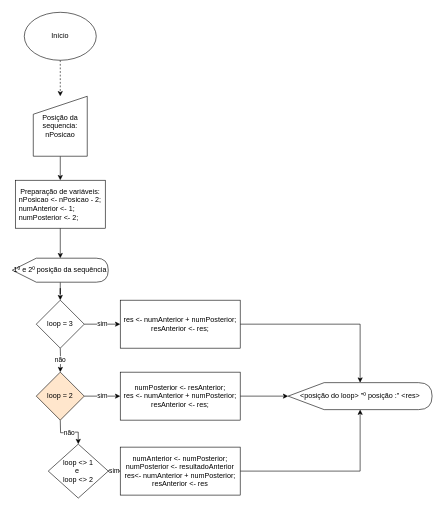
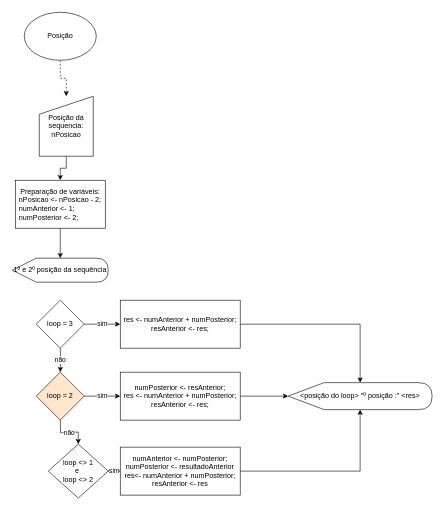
node "Início": label "Início" -> "Posição"
node "Posição da sequencia: nPosicao": moved (60, 126) -> (66, 126)
edge "1º e 2º posição da sequência" -> "loop = 3": removed
